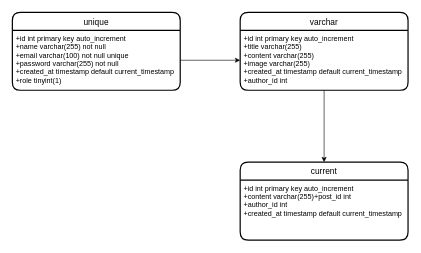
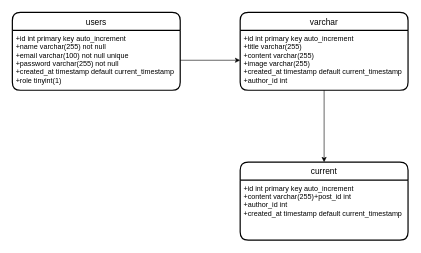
node "unique": label "unique" -> "users"
